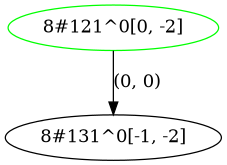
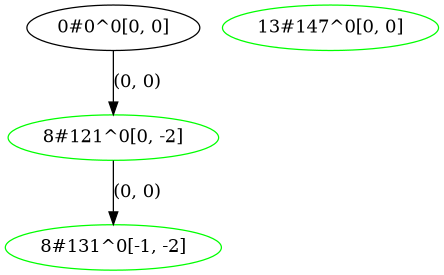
node "0#0^0[0, 0]": added
node "13#147^0[0, 0]": added
node "8#131^0[-1, -2]": color black -> green
